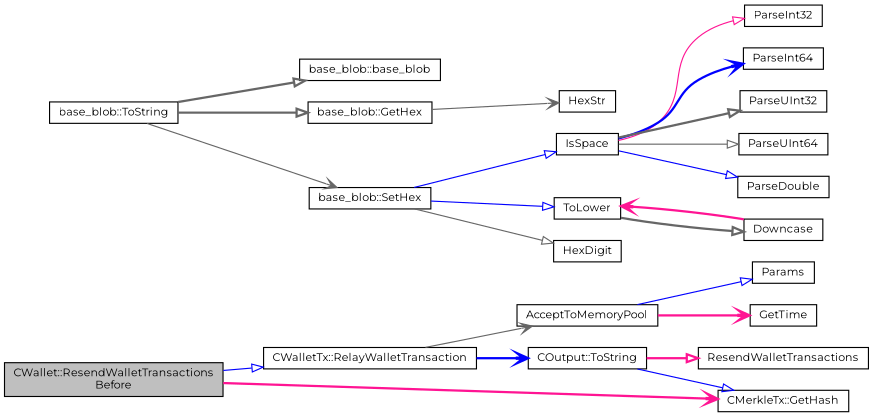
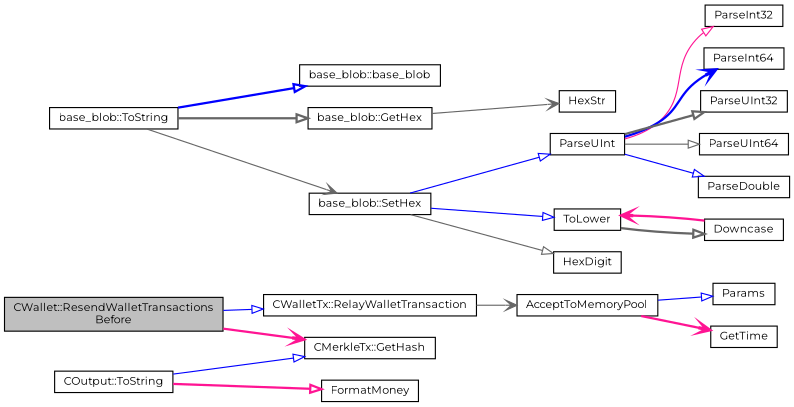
edge "base_blob::ToString" -> "base_blob::base_blob": color gray40 -> blue
node "IsSpace": label "IsSpace" -> "ParseUInt"
edge "CWalletTx::RelayWalletTransaction" -> "COutput::ToString": removed
node "ResendWalletTransactions": label "ResendWalletTransactions" -> "FormatMoney"
